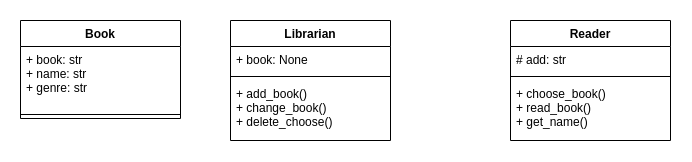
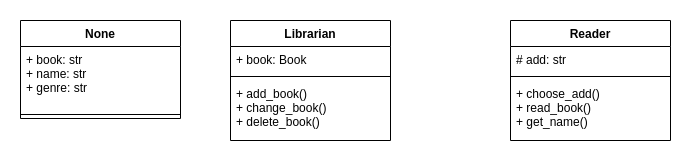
node "Book": label "Book" -> "None"
node "+ book: None": label "+ book: None" -> "+ book: Book"
node "+ add_book() + change_book() + delete_choose()": label "+ add_book() + change_book() + delete_choose()" -> "+ add_book() + change_book() + delete_book()"
node "+ choose_book() + read_book() + get_name()": label "+ choose_book() + read_book() + get_name()" -> "+ choose_add() + read_book() + get_name()"
